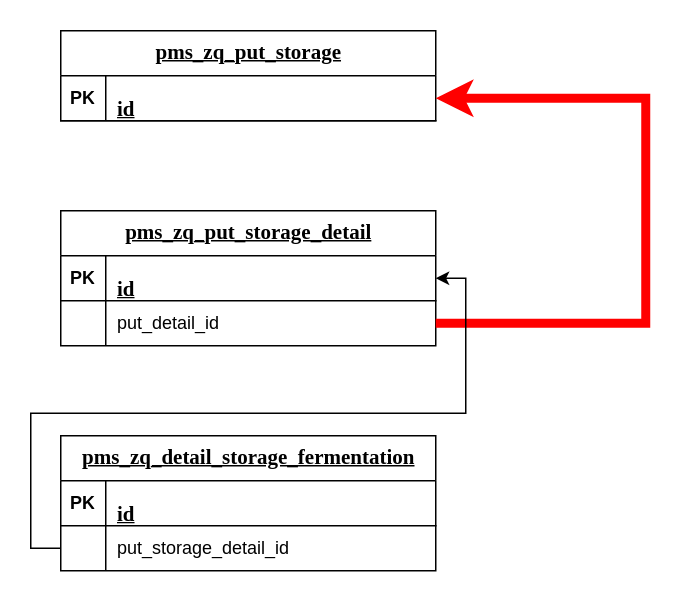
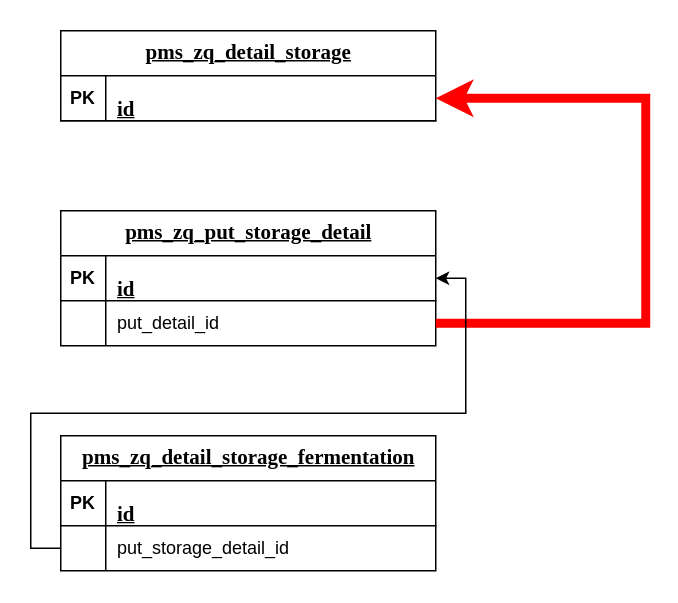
node "pms_zq_put_storage": label "pms_zq_put_storage" -> "pms_zq_detail_storage"
